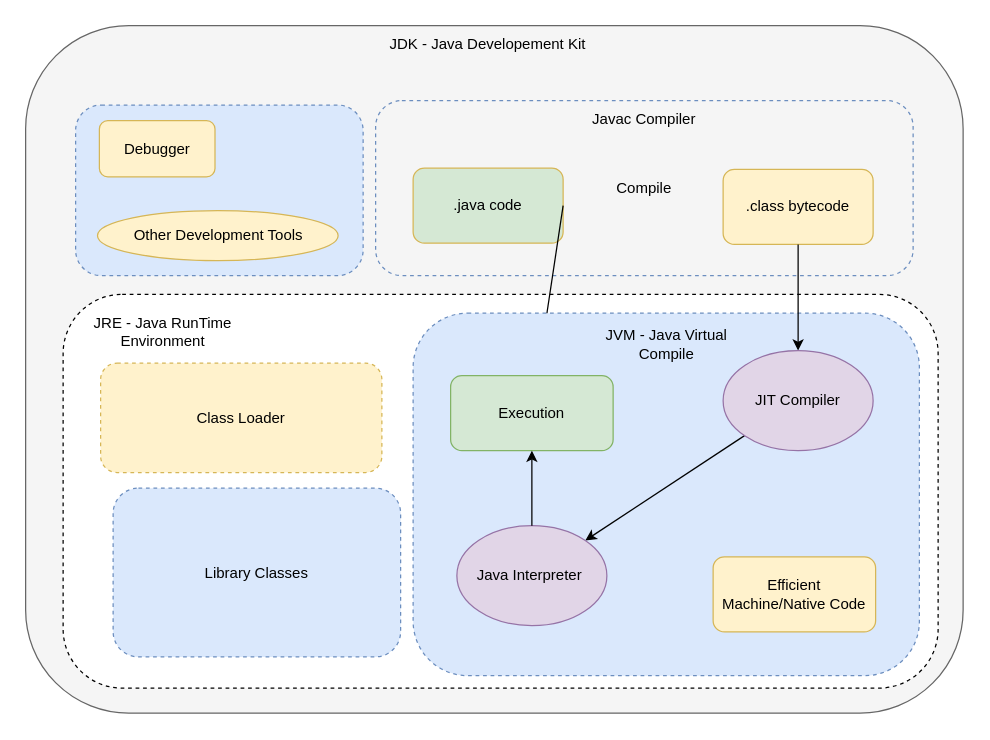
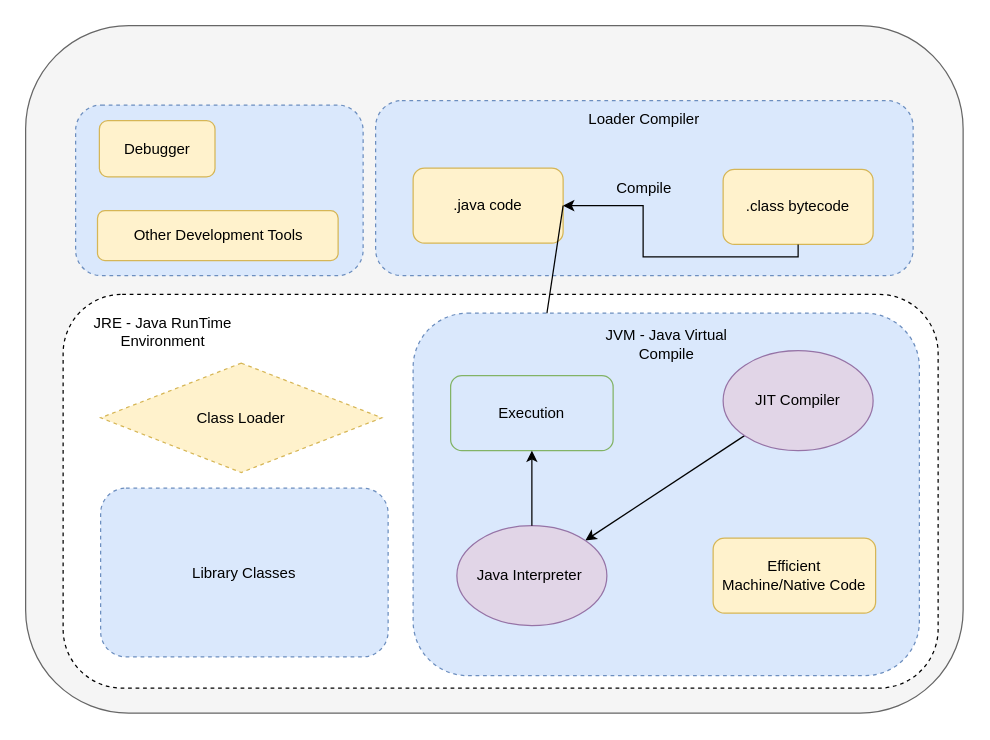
node "JDK - Java Developement Kit": removed
node "Javac Compiler": label "Javac Compiler" -> "Loader Compiler"
node "Compile": fillcolor #f5f5f5 -> #dae8fc
node ".java code": fillcolor #d5e8d4 -> #fff2cc
node "Other Development Tools": shape ellipse -> rounded rectangle
edge ".class bytecode" -> "JIT Compiler": now ".class bytecode" -> ".java code"
node "Execution": fillcolor #d5e8d4 -> #dae8fc
node "Class Loader": shape rounded rectangle -> diamond
node "Library Classes": moved (257, 573) -> (244, 573)
node "Efficient Machine/Native Code": moved (794, 594) -> (794, 576)
